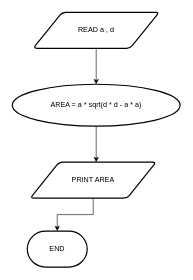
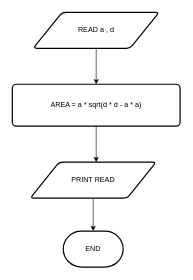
node "AREA = a * sqrt(d * d - a * a)": shape ellipse -> rounded rectangle
node "PRINT AREA": label "PRINT AREA" -> "PRINT READ"
node "END": moved (57, 249) -> (93, 249)
